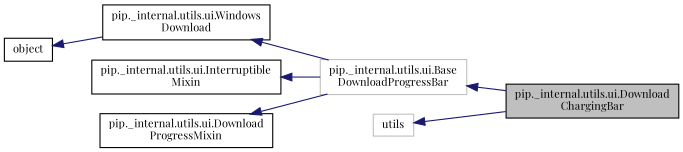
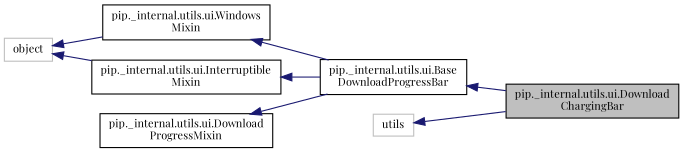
node "pip._internal.utils.ui.Windows Download": label "pip._internal.utils.ui.Windows Download" -> "pip._internal.utils.ui.Windows Mixin"
node "object": color black -> grey75
edge "pip._internal.utils.ui.Interruptible Mixin" -> "object": added
node "pip._internal.utils.ui.Base DownloadProgressBar": color grey75 -> black
